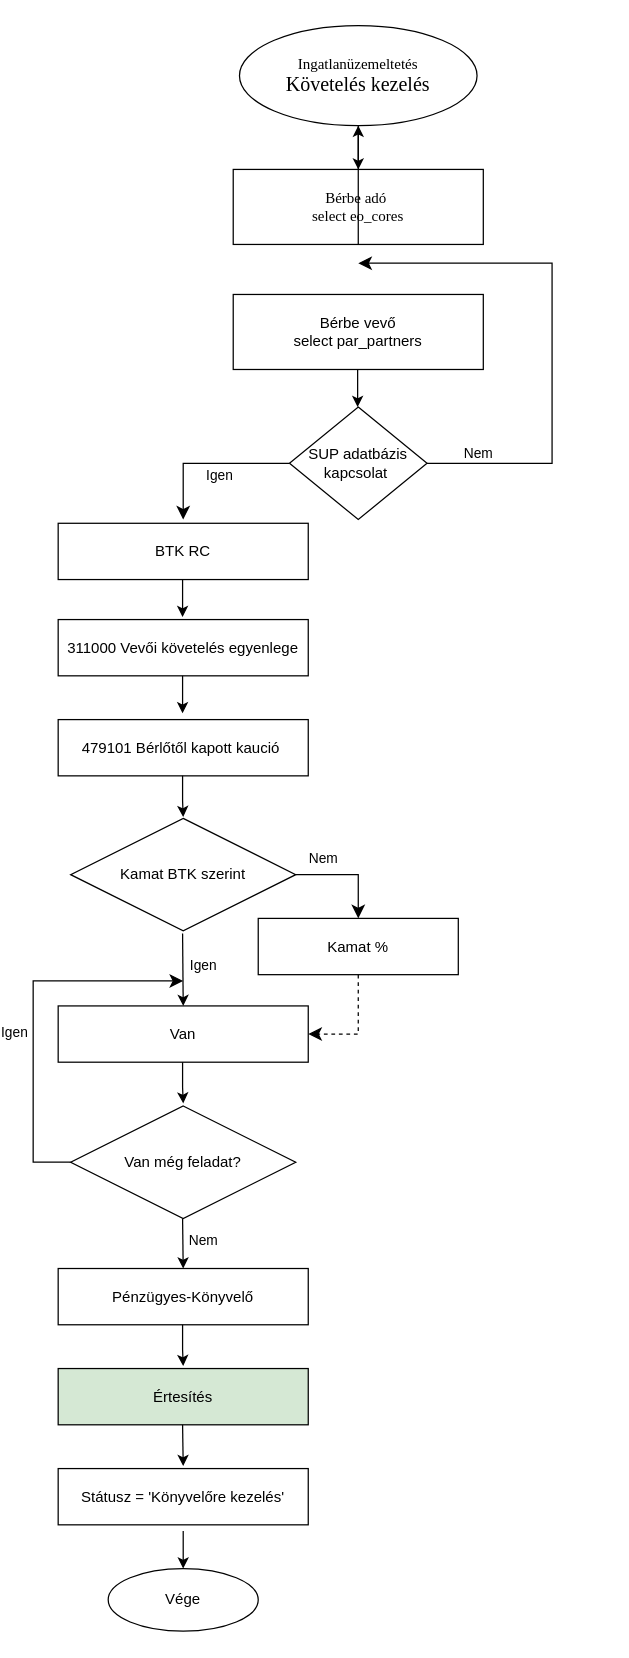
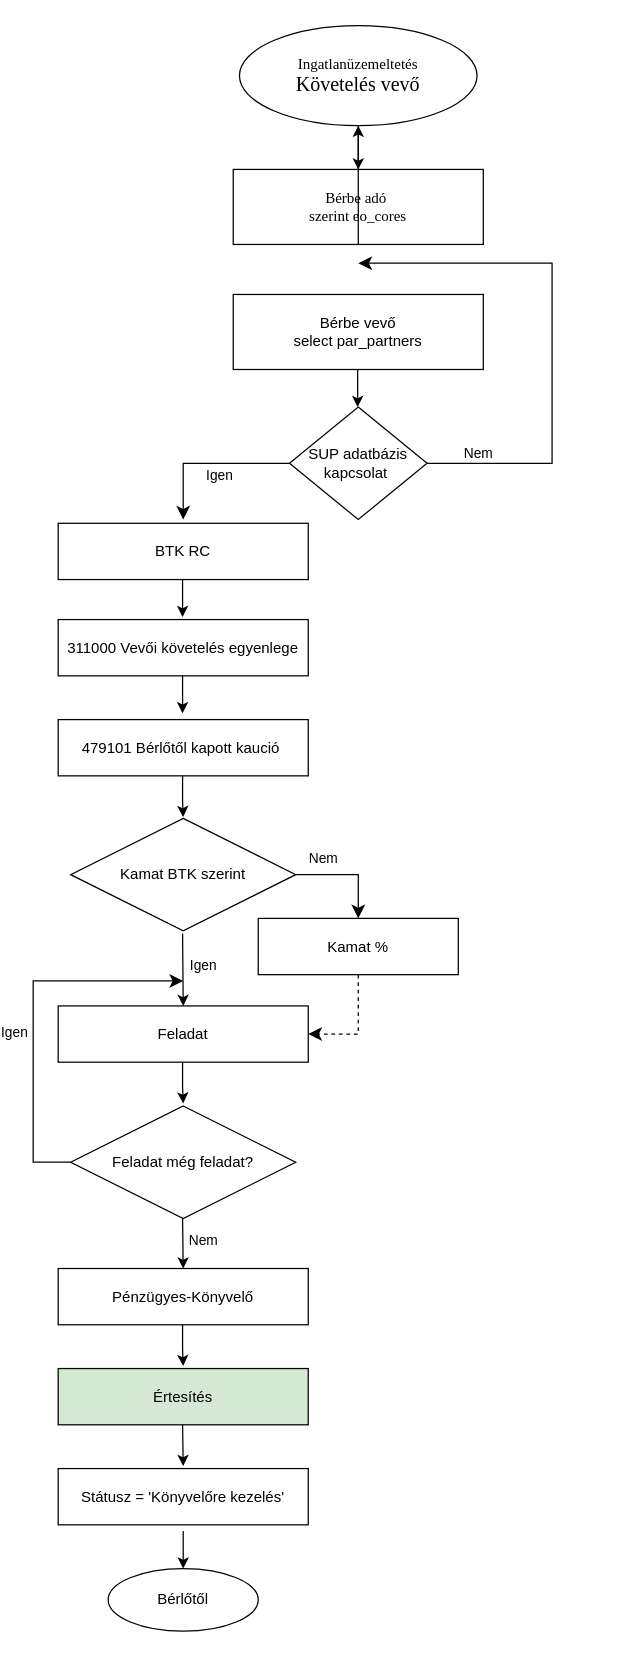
node "Ingatlanüzemeltetés Követelés kezelés": label "Ingatlanüzemeltetés Követelés kezelés" -> "Ingatlanüzemeltetés Követelés vevő"
node "Bérbe adó select eo_cores": label "Bérbe adó select eo_cores" -> "Bérbe adó szerint eo_cores"
node "Van": label "Van" -> "Feladat"
node "Van még feladat?": label "Van még feladat?" -> "Feladat még feladat?"
node "Vége": label "Vége" -> "Bérlőtől"
